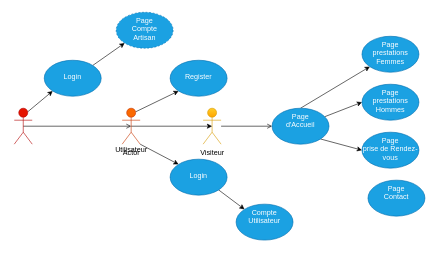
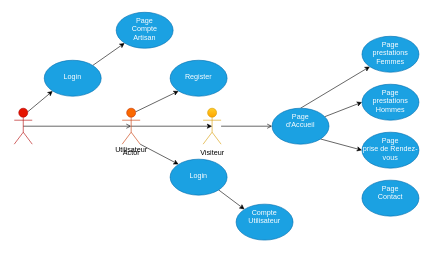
node "Page Compte Artisan": style dashed -> solid
node "Page Contact": moved (397, 198) -> (391, 198)
